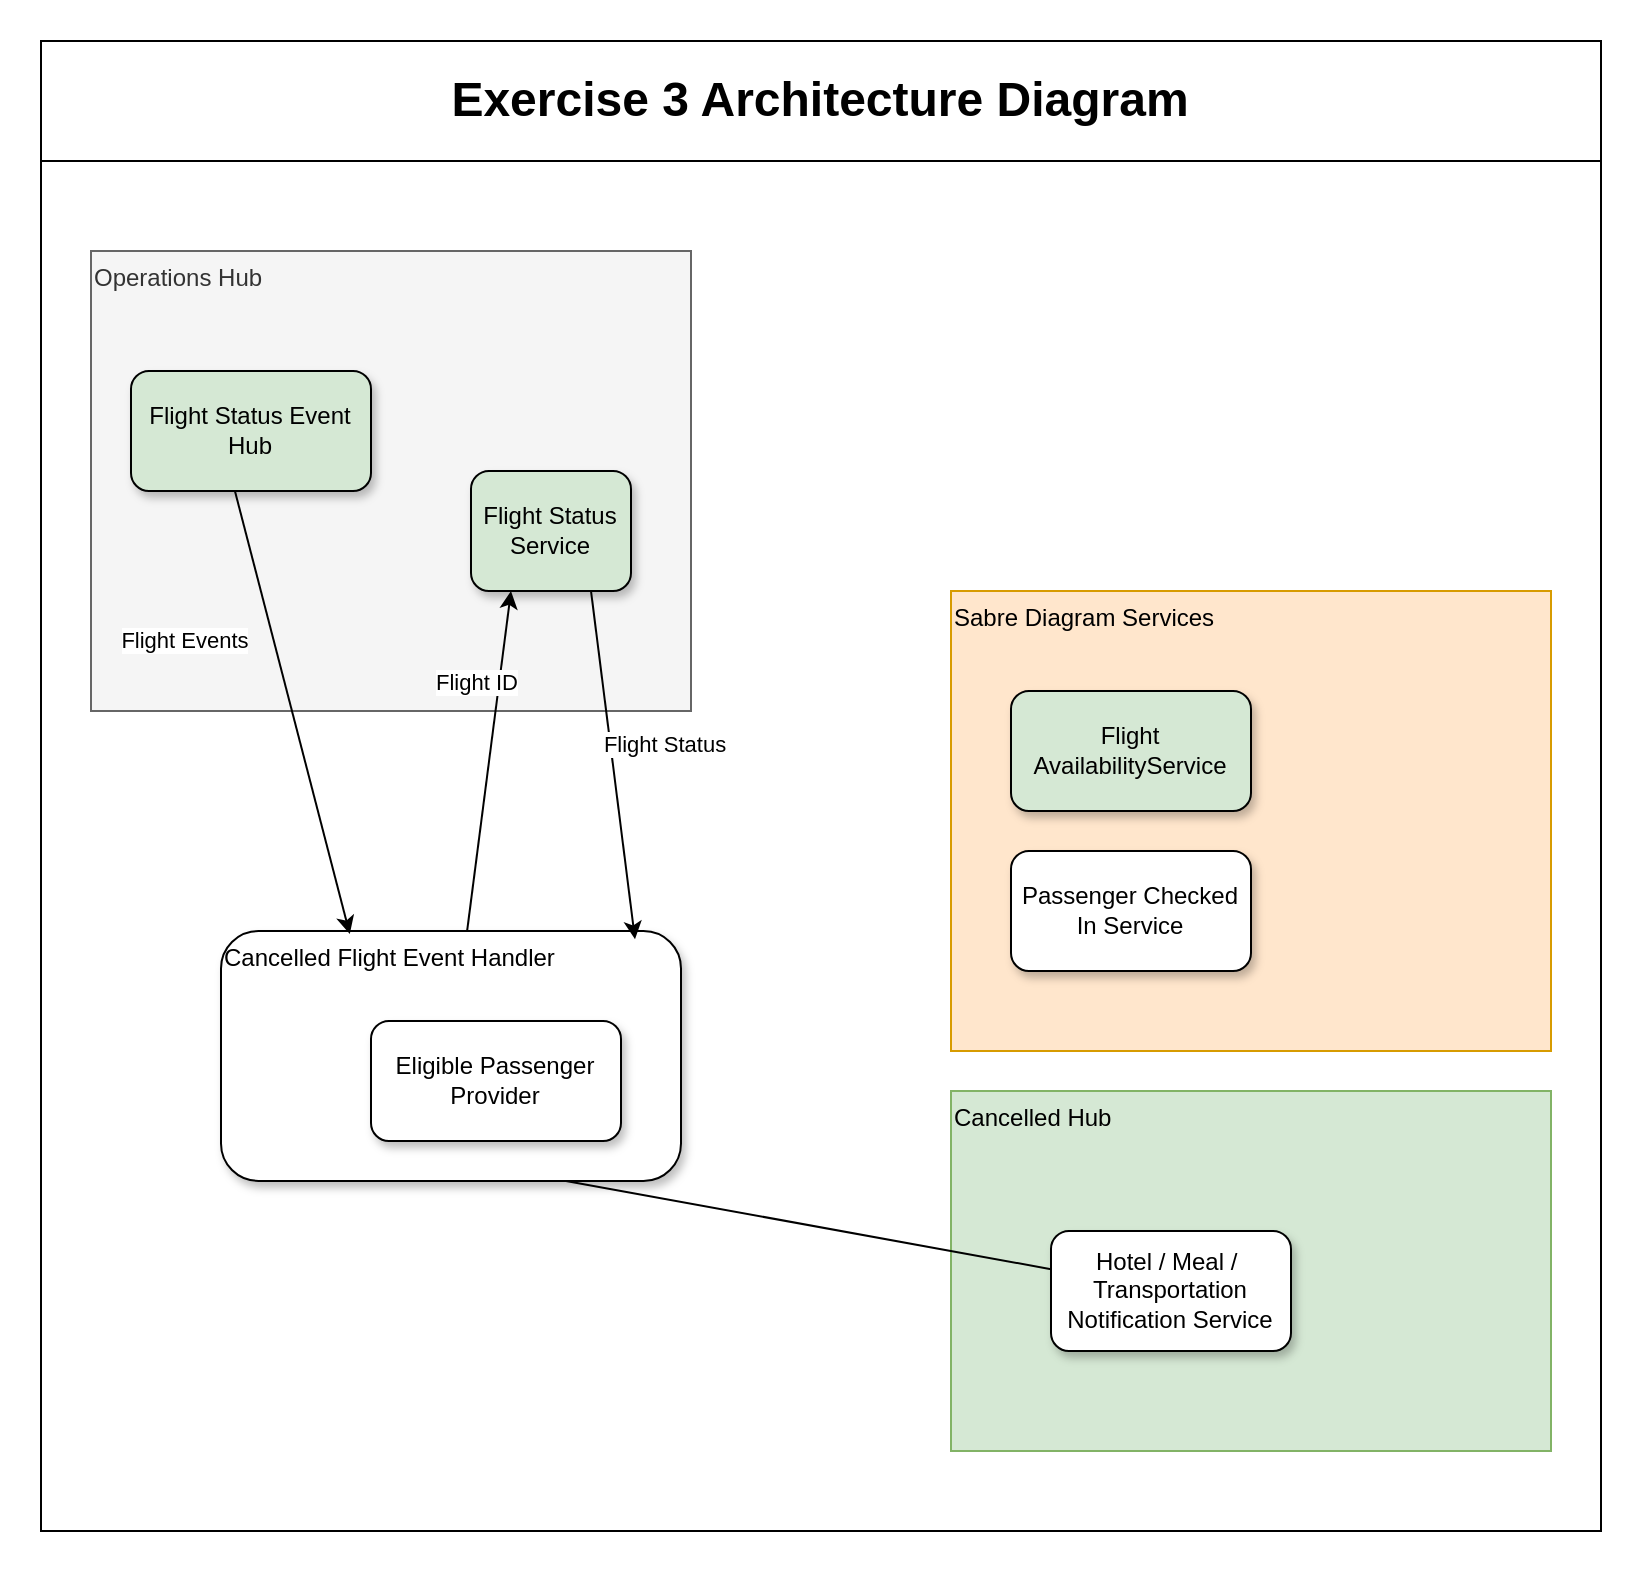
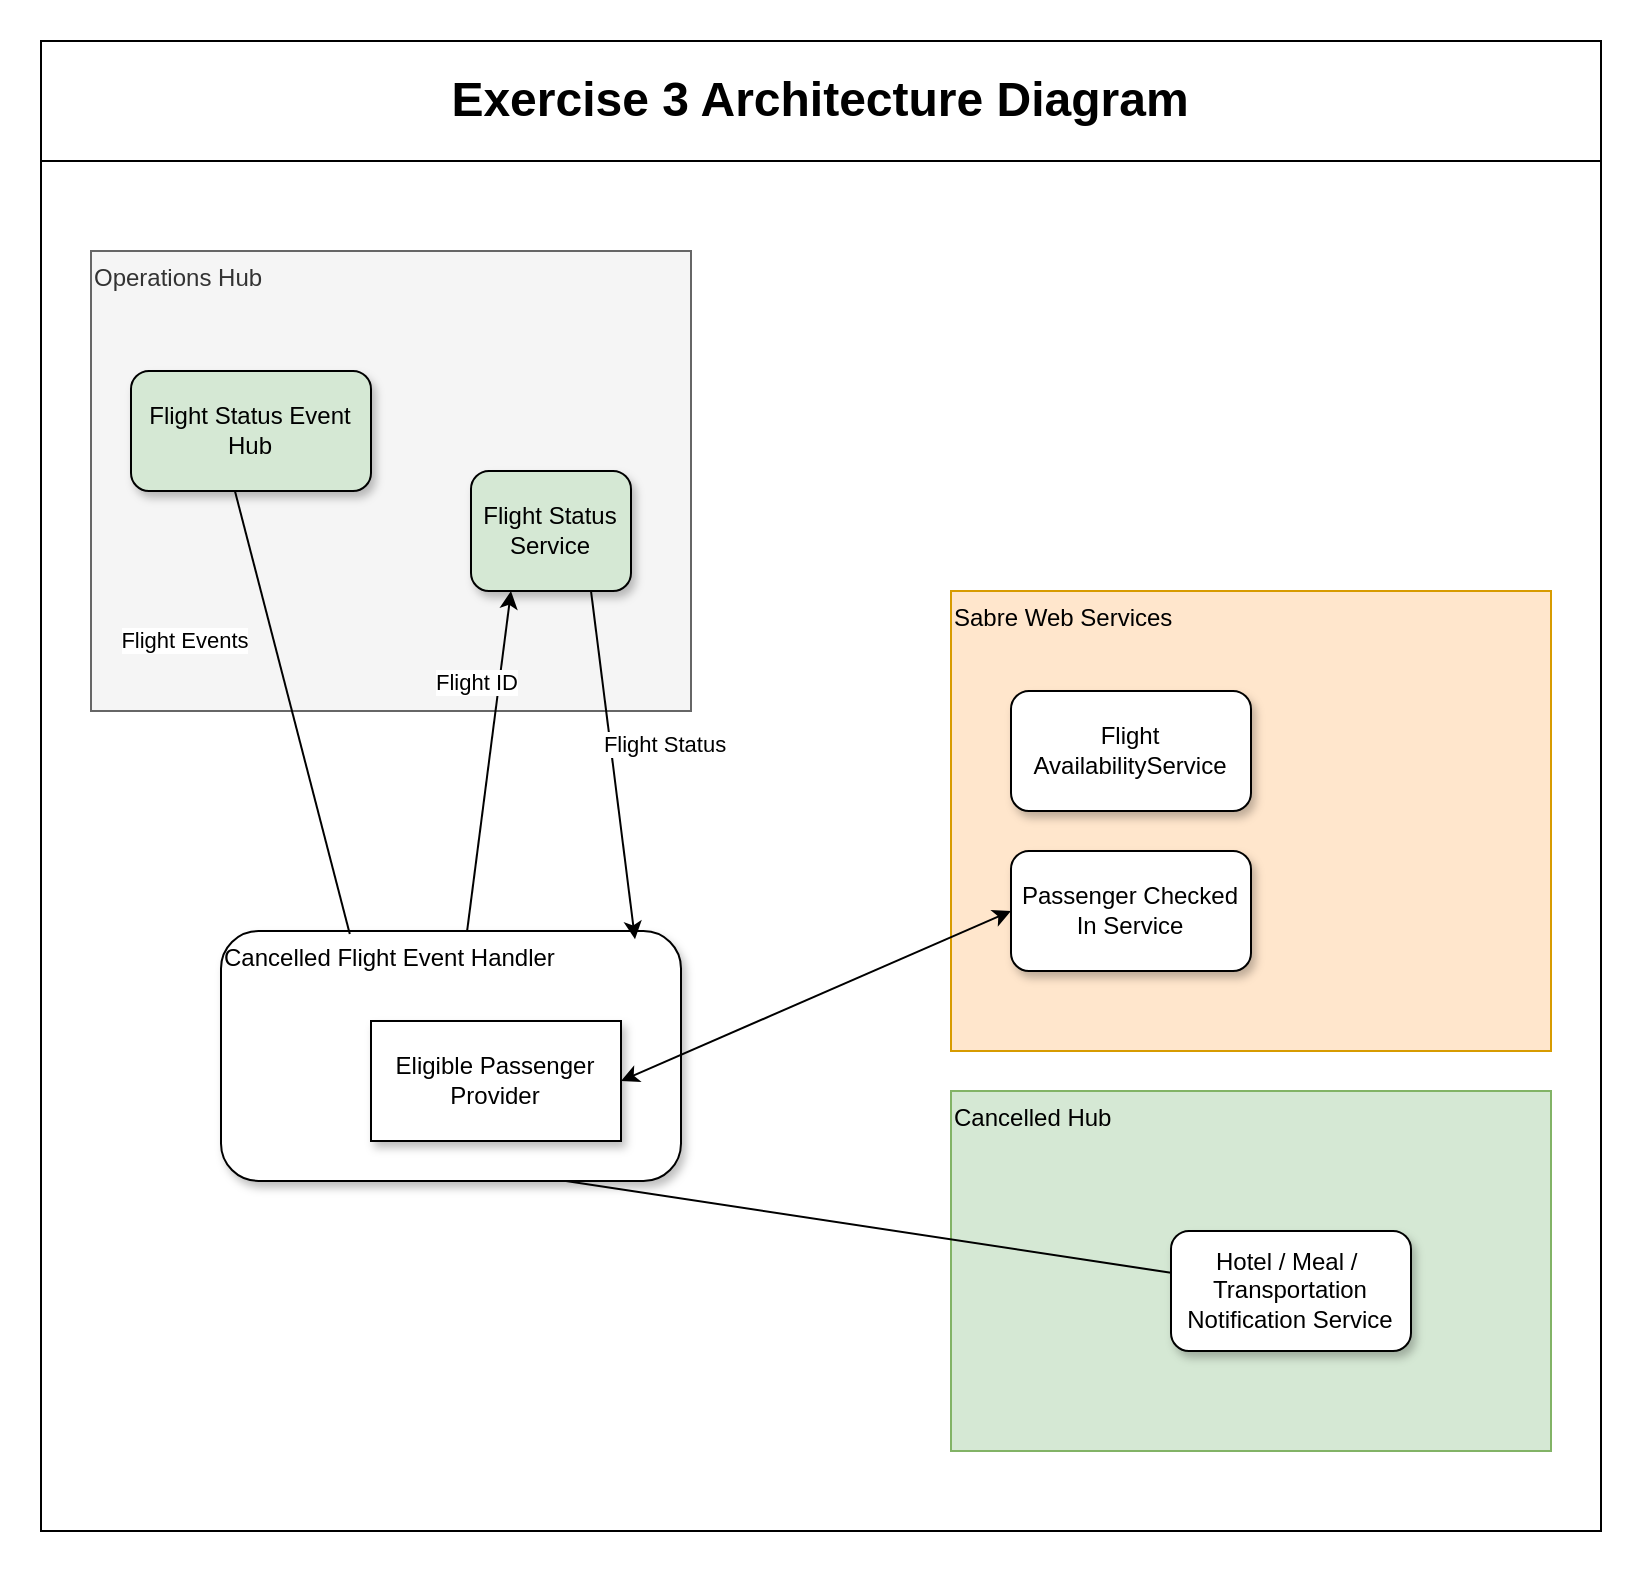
node "Sabre Diagram Services": label "Sabre Diagram Services" -> "Sabre Web Services"
node "Flight AvailabilityService": fillcolor #d5e8d4 -> #ffffff
edge "Flight Status Event Hub" -> "Cancelled Flight Event Handler": arrowhead classic -> none
edge "Passenger Checked In Service" -- "Eligible Passenger Provider": added
node "Eligible Passenger Provider": shape rounded rectangle -> rectangle
node "Hotel / Meal / Transportation Notification Service": moved (1171, 1291) -> (1291, 1291)
